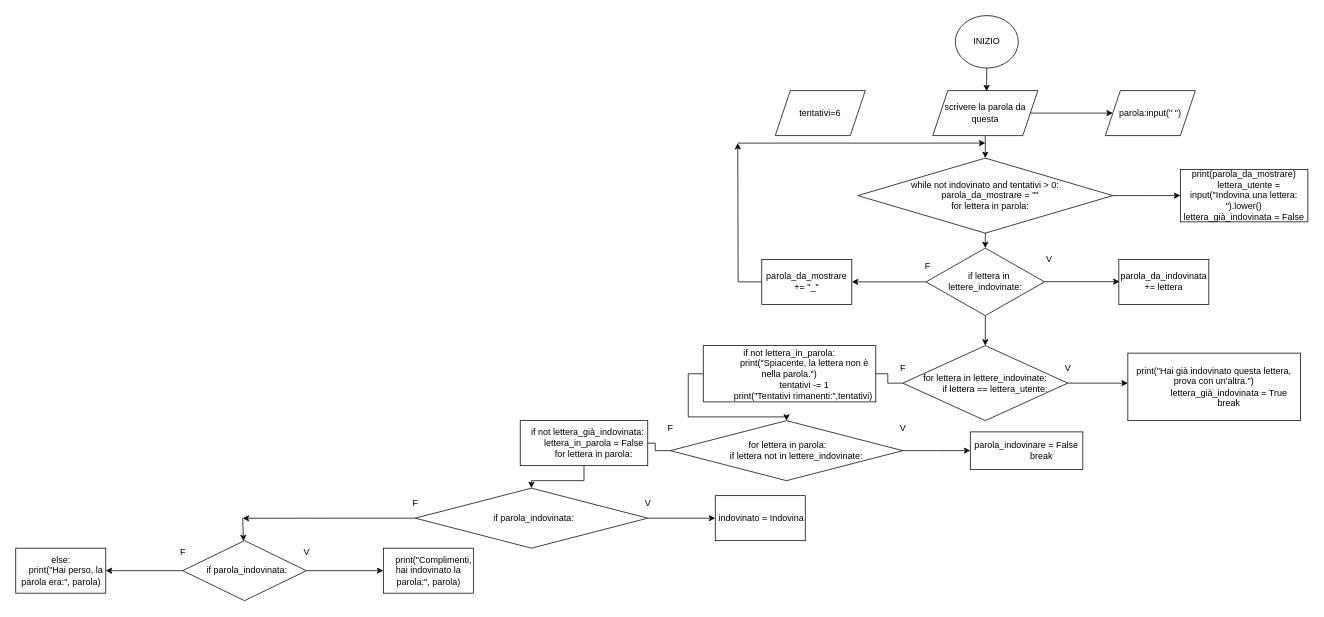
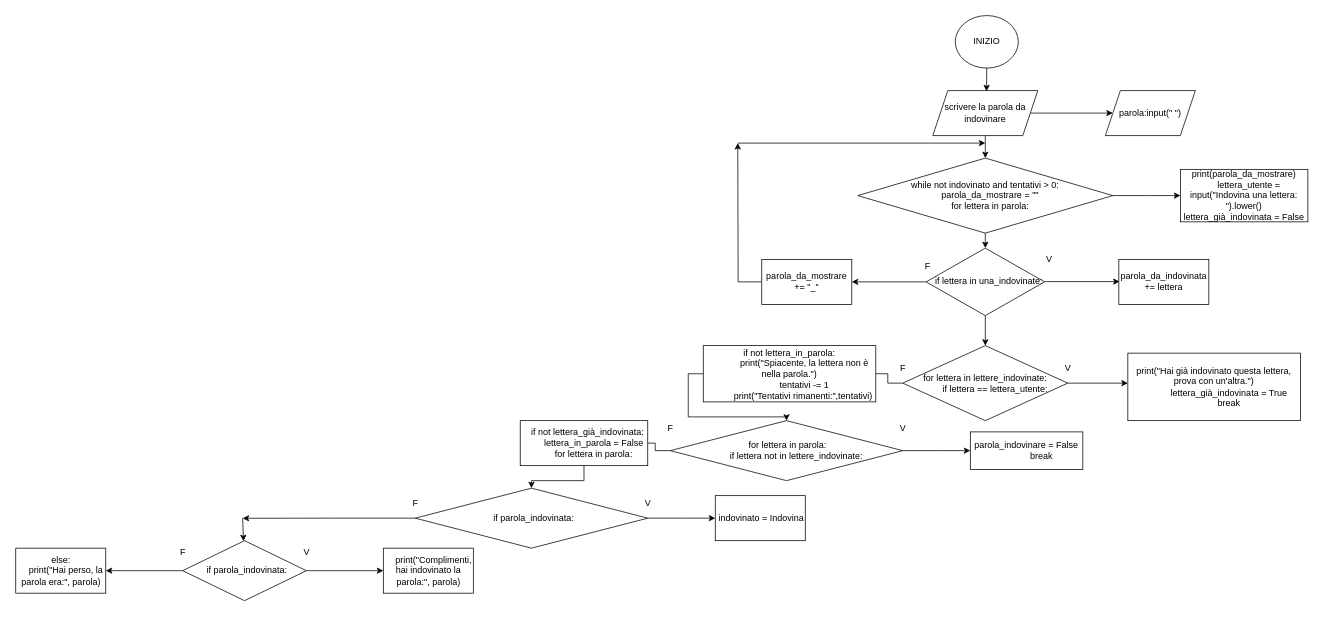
node "tentativi=6": removed
node "scrivere la parola da questa": label "scrivere la parola da questa" -> "scrivere la parola da indovinare"
node "if lettera in lettere_indovinate:": label "if lettera in lettere_indovinate:" -> "if lettera in una_indovinate:"
